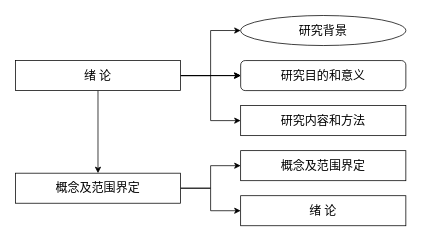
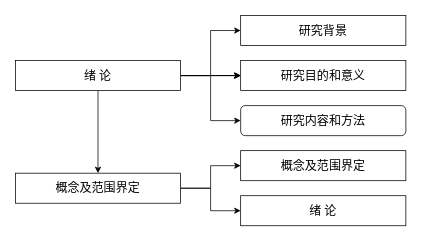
node "研究背景": shape ellipse -> rectangle
node "研究目的和意义": shape rounded rectangle -> rectangle
node "研究内容和方法": shape rectangle -> rounded rectangle
